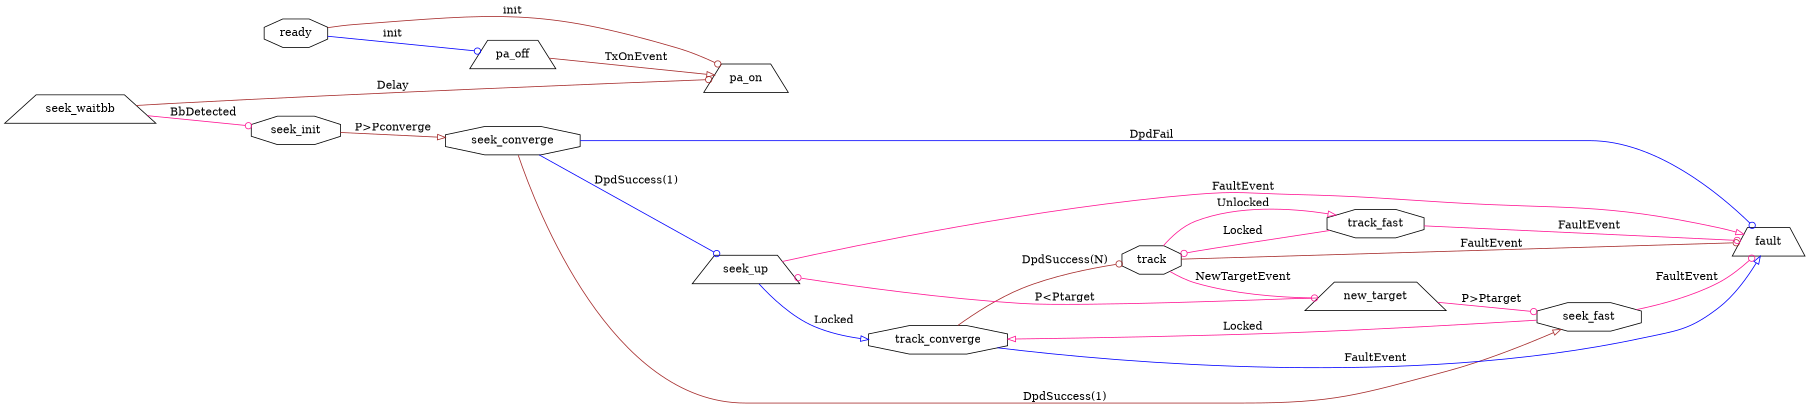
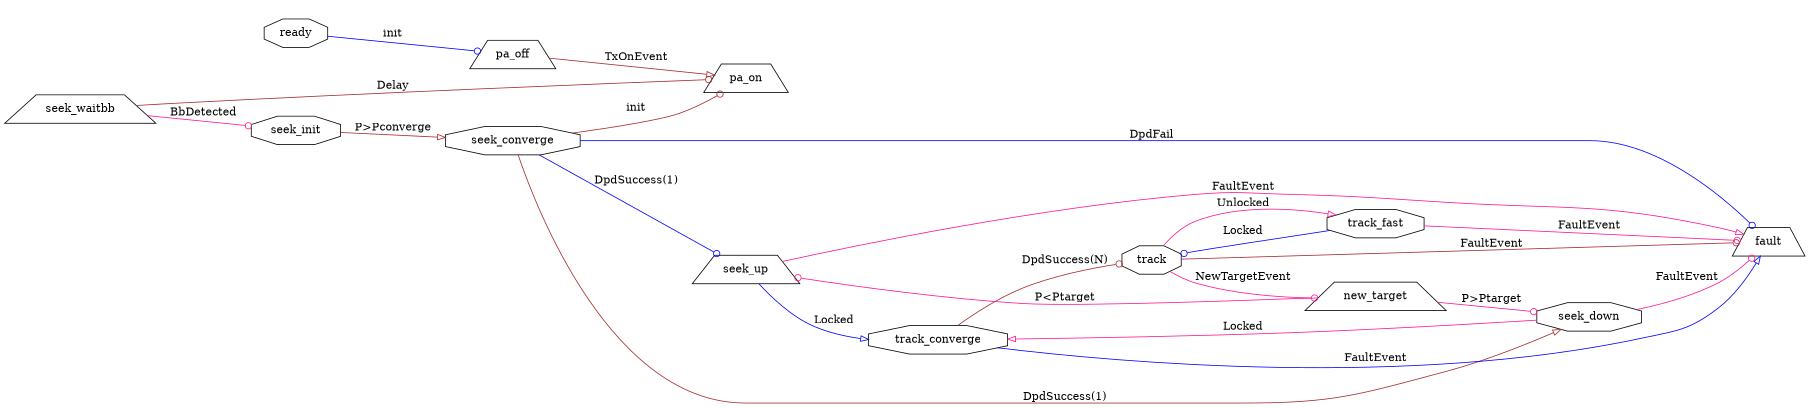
edge "ready" -> "pa_on": now "seek_converge" -> "pa_on"
edge "track_fast" -> "track": color deeppink -> blue
node "seek_fast": label "seek_fast" -> "seek_down"
